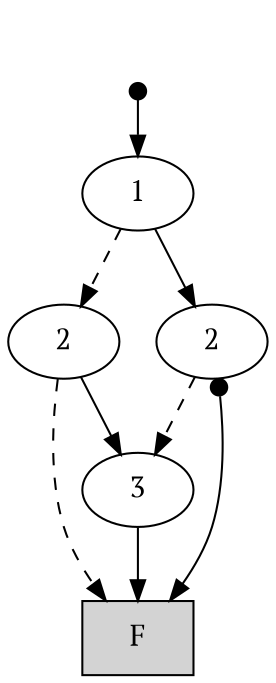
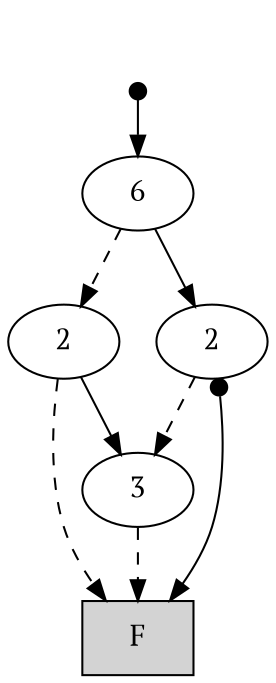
node "1": label "1" -> "6"
edge "3" -> "F": style solid -> dashed
